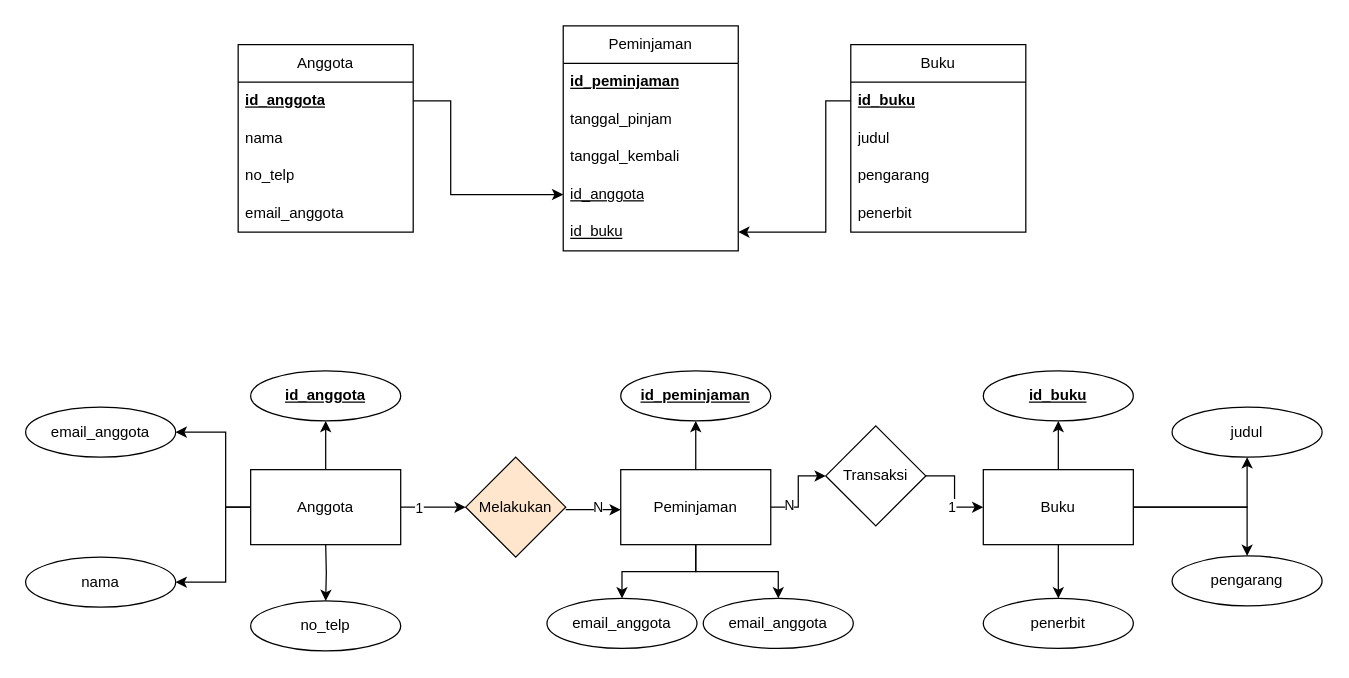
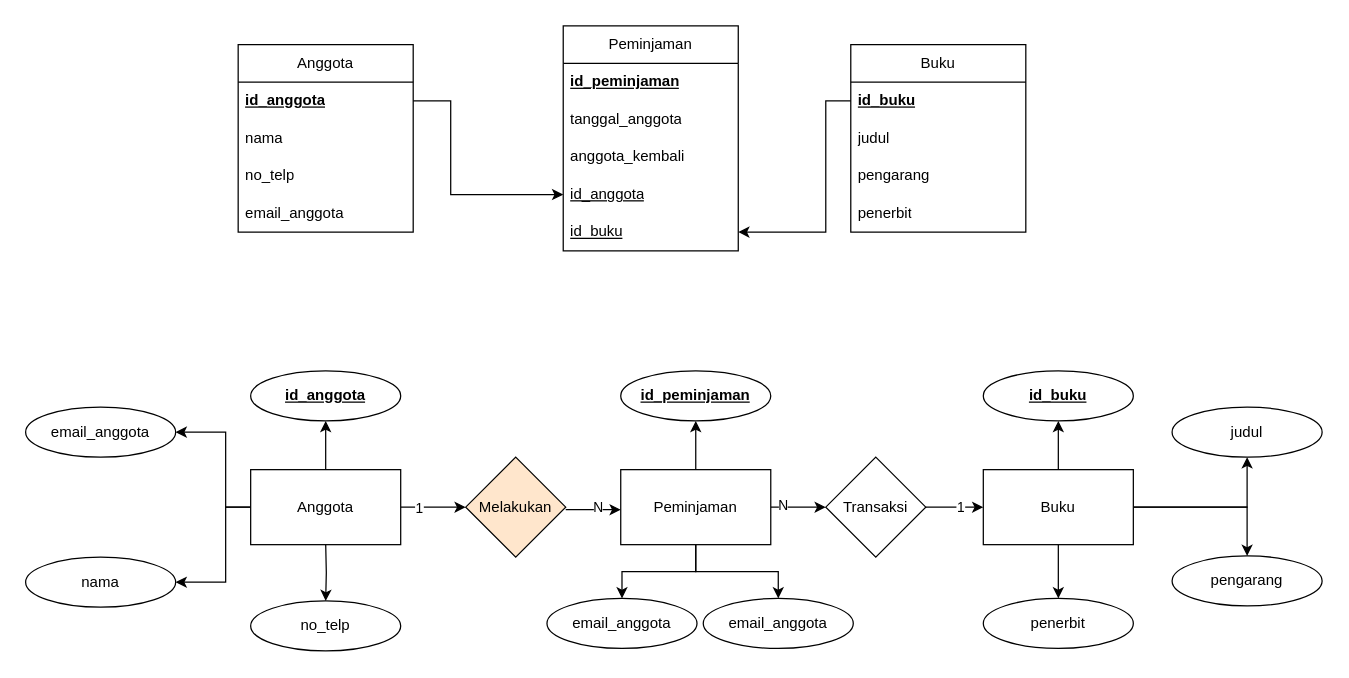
node "tanggal_pinjam": label "tanggal_pinjam" -> "tanggal_anggota"
node "tanggal_kembali": label "tanggal_kembali" -> "anggota_kembali"
node "Transaksi": moved (876, 476) -> (876, 507)
